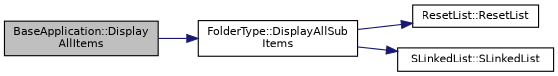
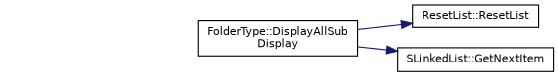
node "BaseApplication::Display AllItems": removed
node "FolderType::DisplayAllSub Items": label "FolderType::DisplayAllSub Items" -> "FolderType::DisplayAllSub Display"
node "SLinkedList::SLinkedList": label "SLinkedList::SLinkedList" -> "SLinkedList::GetNextItem"
